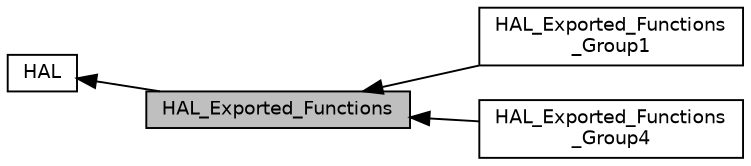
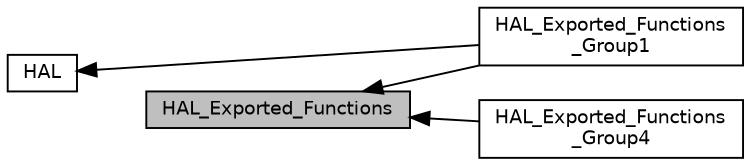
edge "HAL_Exported_Functions" -> "HAL": now "HAL_Exported_Functions _Group1" -> "HAL"
